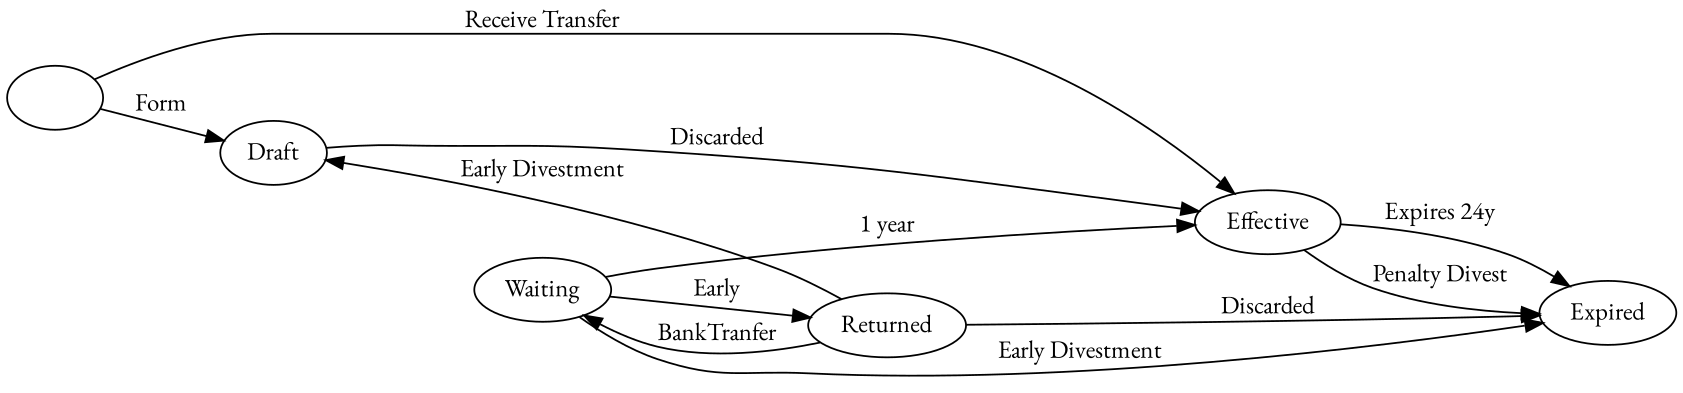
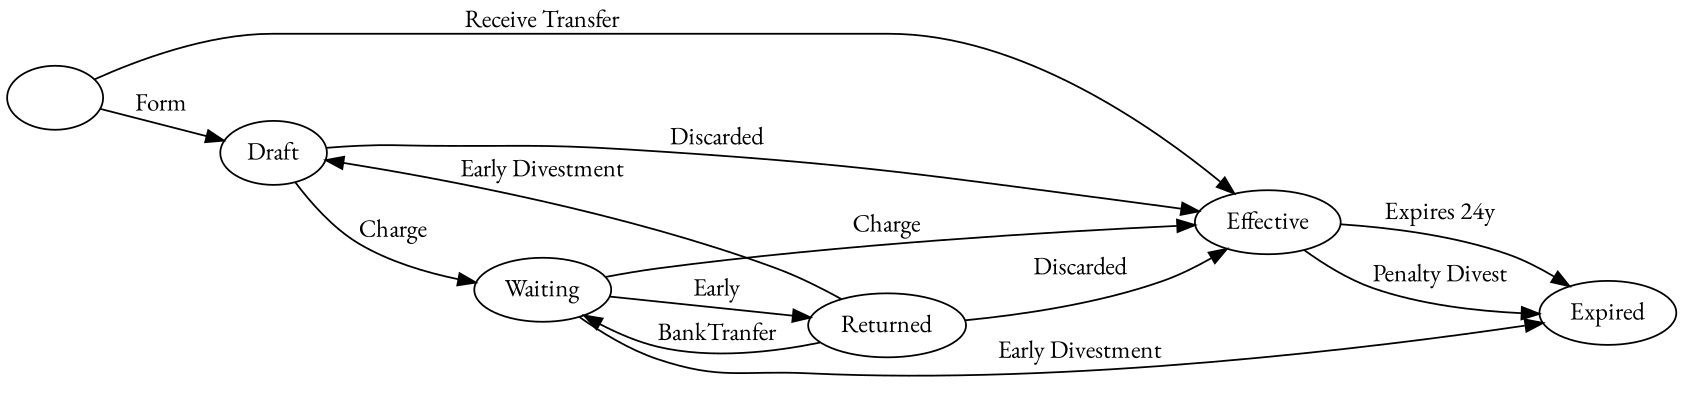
edge "Waiting" -> "Effective": label "1 year" -> "Charge"
edge "Draft" -> "Waiting": added, label "Charge"
edge "Returned" -> "Expired": now "Returned" -> "Effective"
